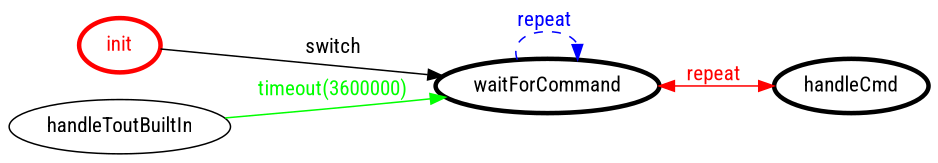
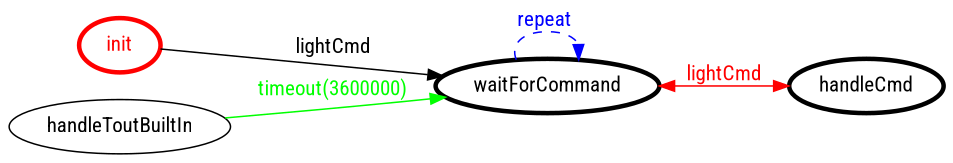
edge "init" -> "waitForCommand": label "switch" -> "lightCmd"
edge "waitForCommand" -- "handleCmd": label "repeat " -> "lightCmd"
